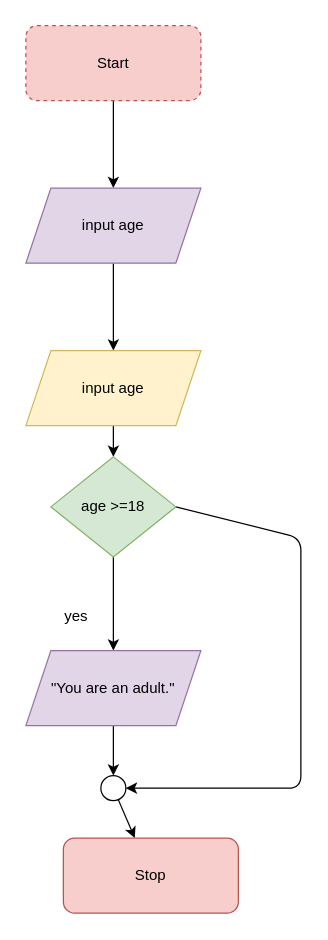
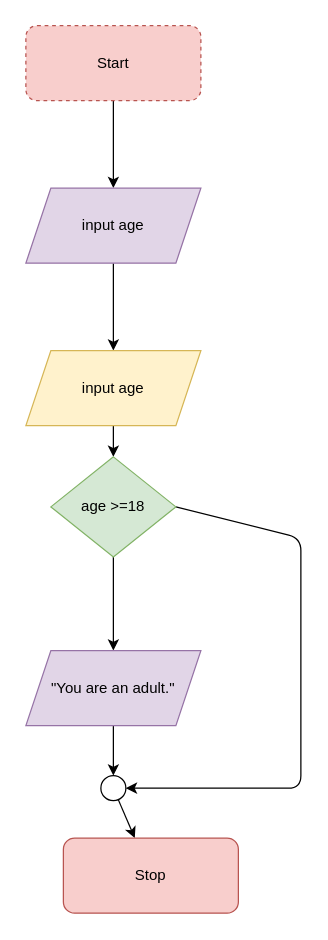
node "yes": removed
